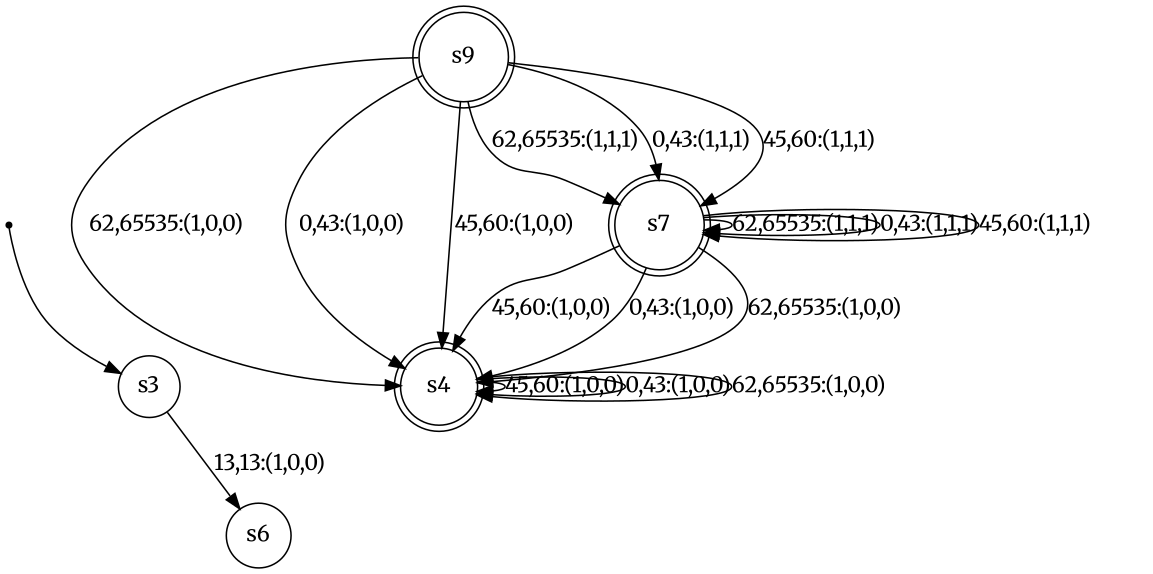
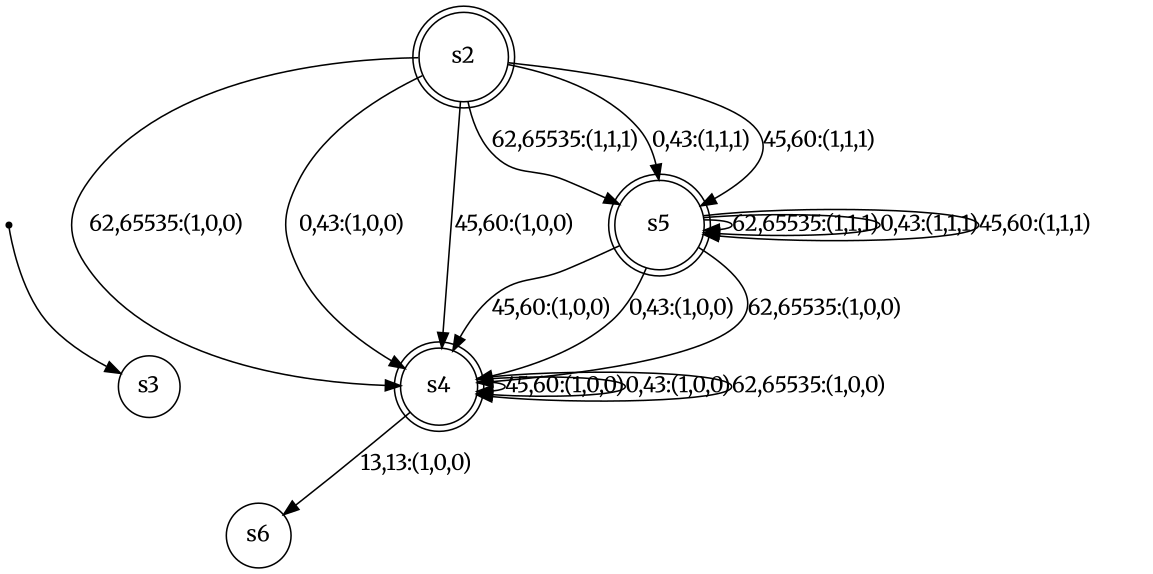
node "s9": label "s9" -> "s2"
node "s7": label "s7" -> "s5"
edge "s3" -> "s6": now "s4" -> "s6"
